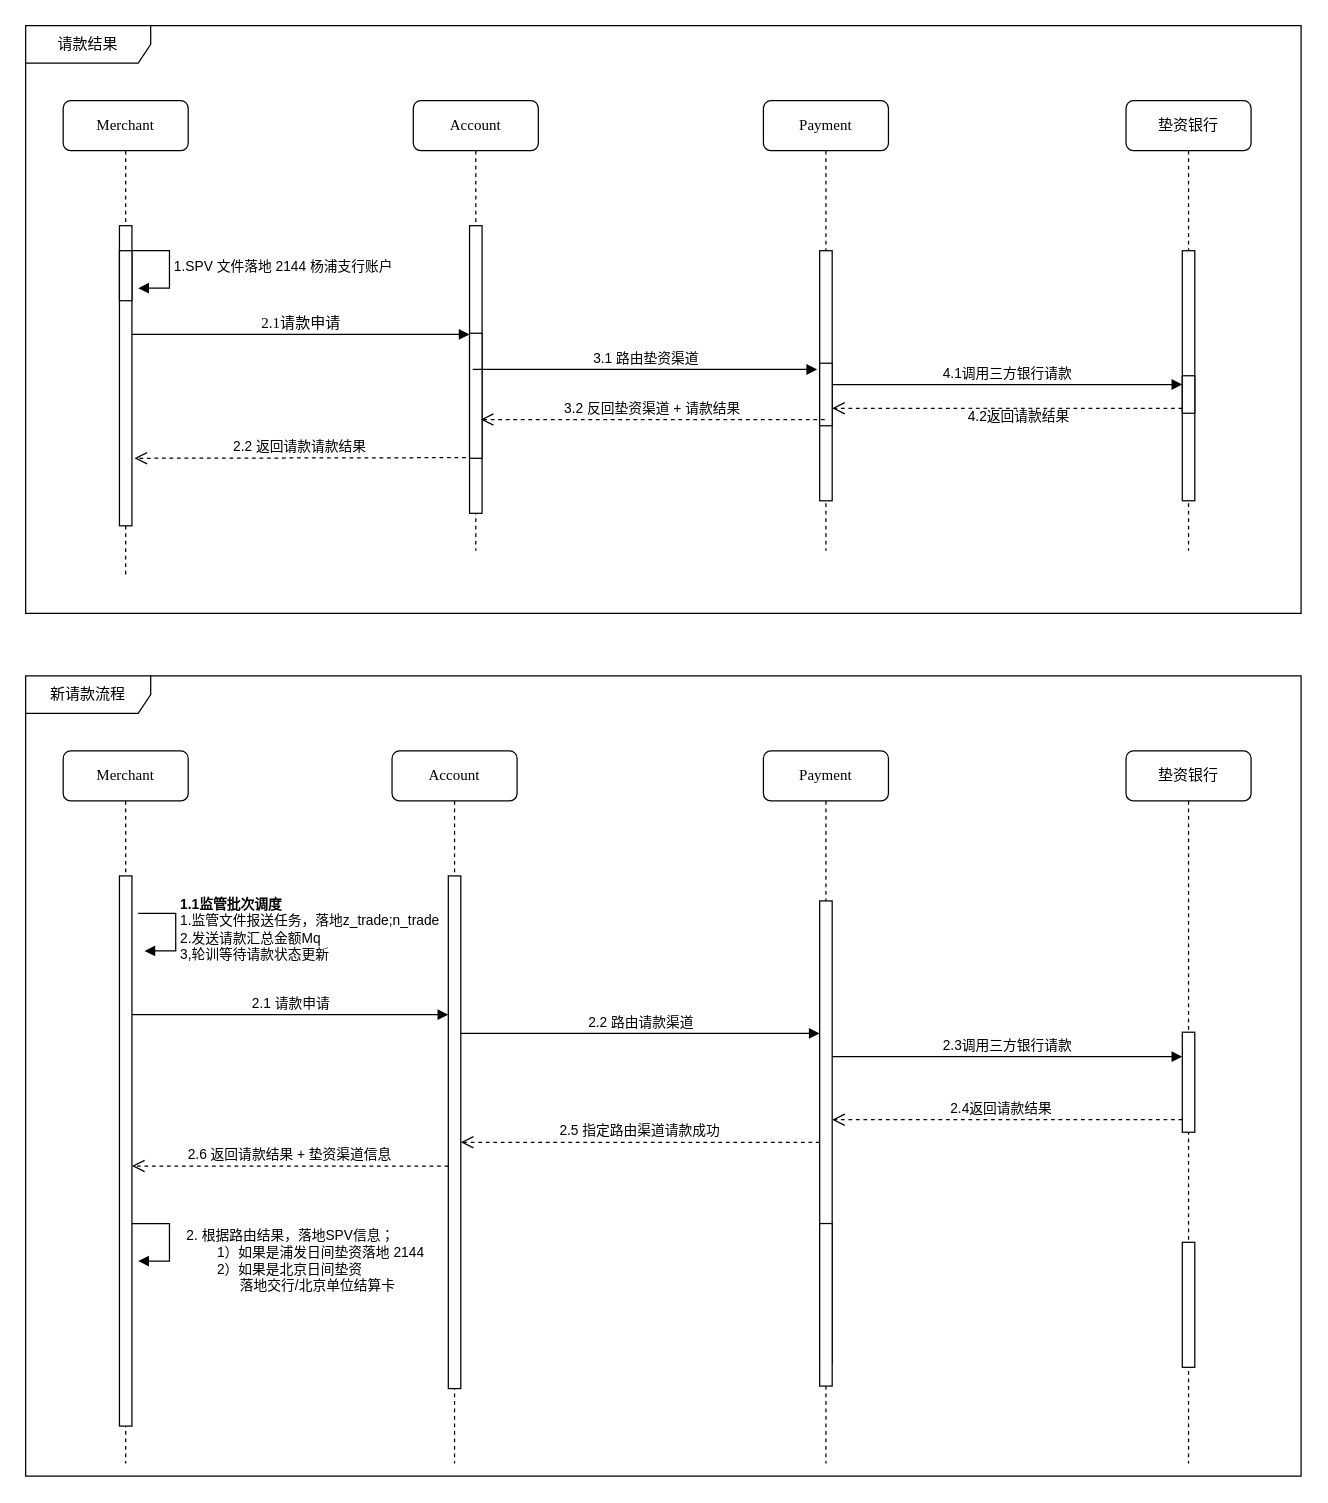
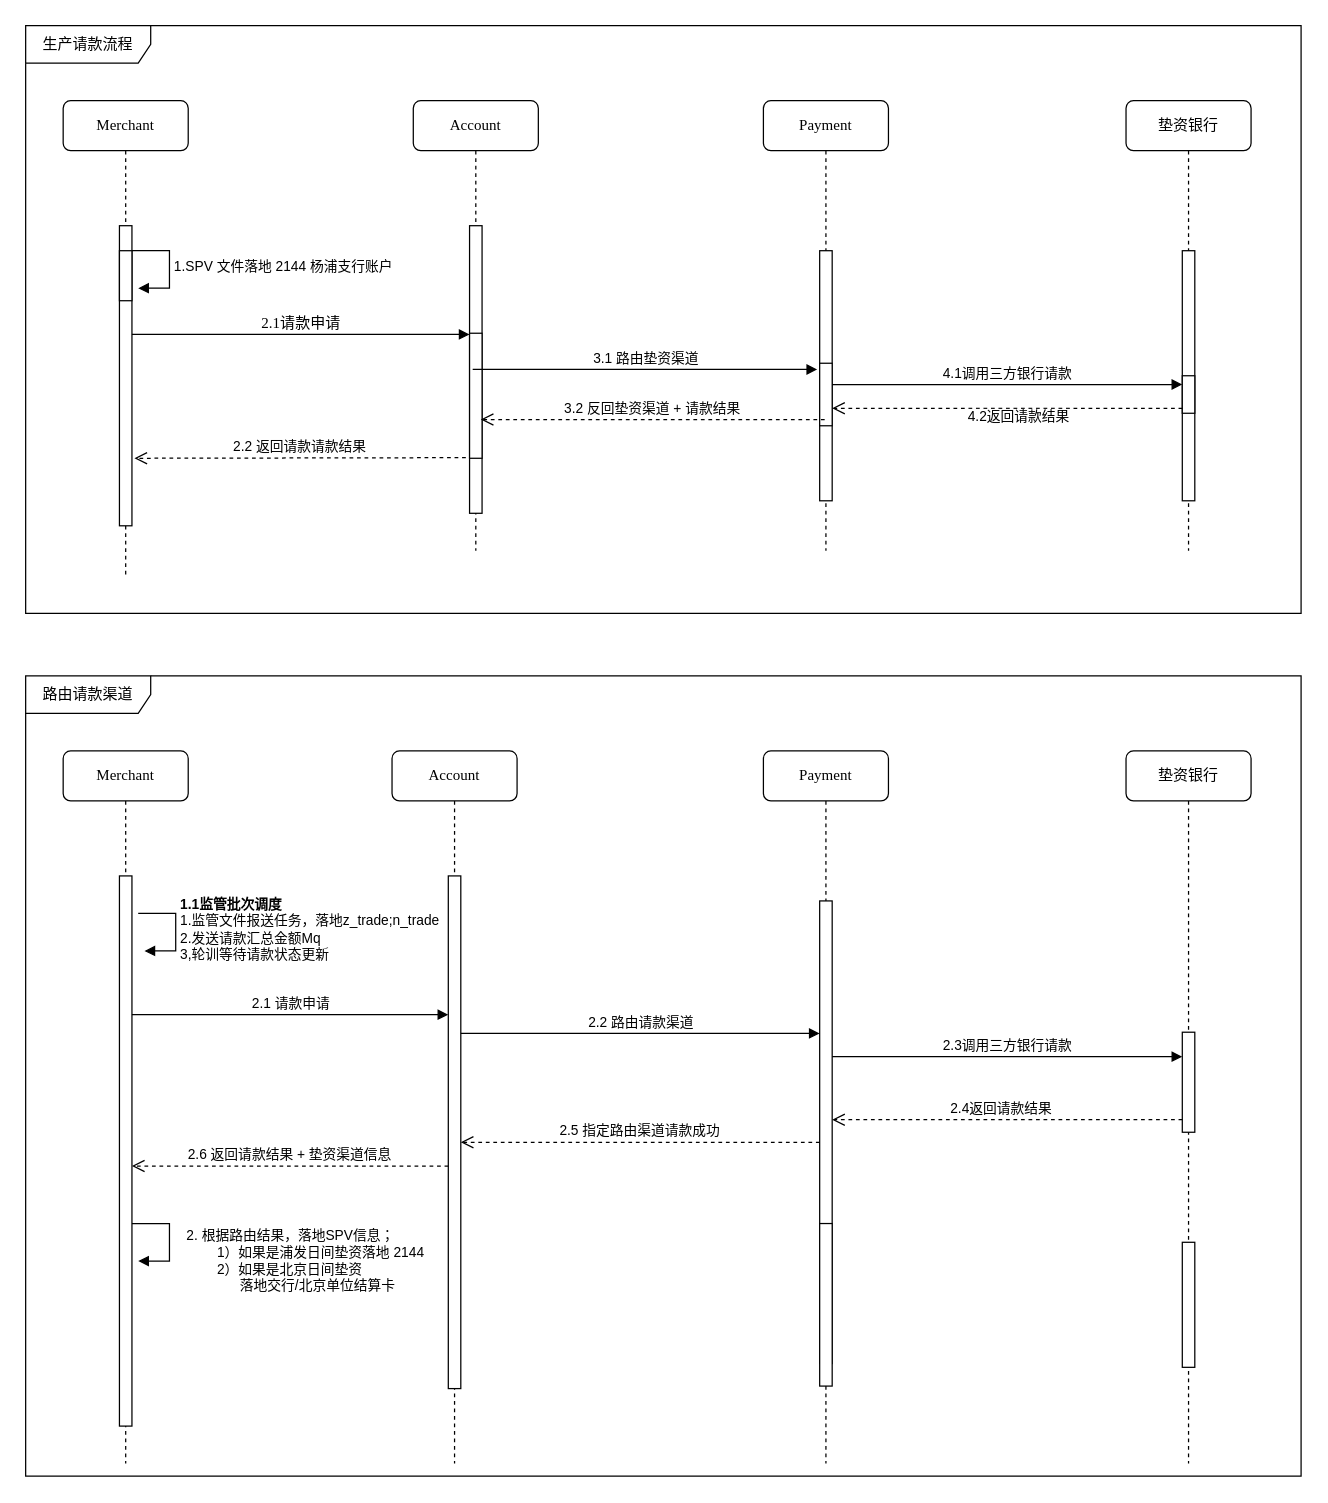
node "请款结果": label "请款结果" -> "生产请款流程"
node "新请款流程": label "新请款流程" -> "路由请款渠道"
